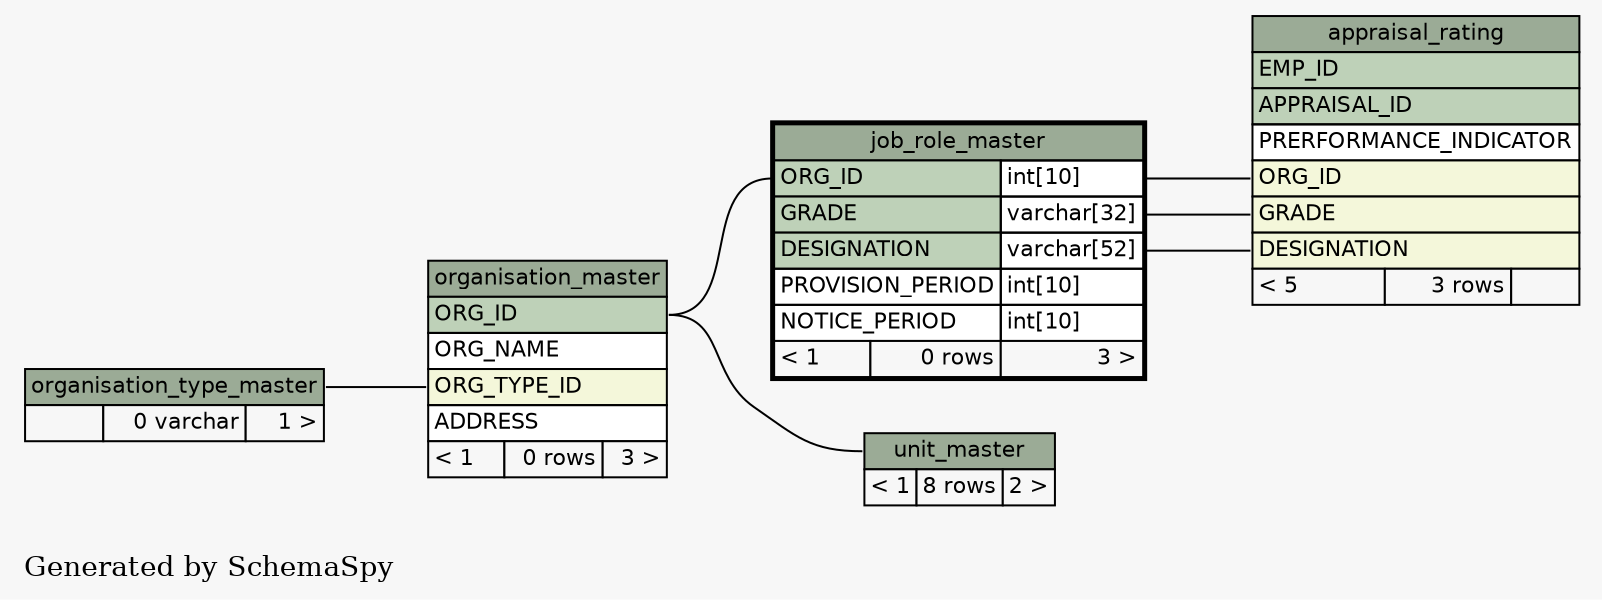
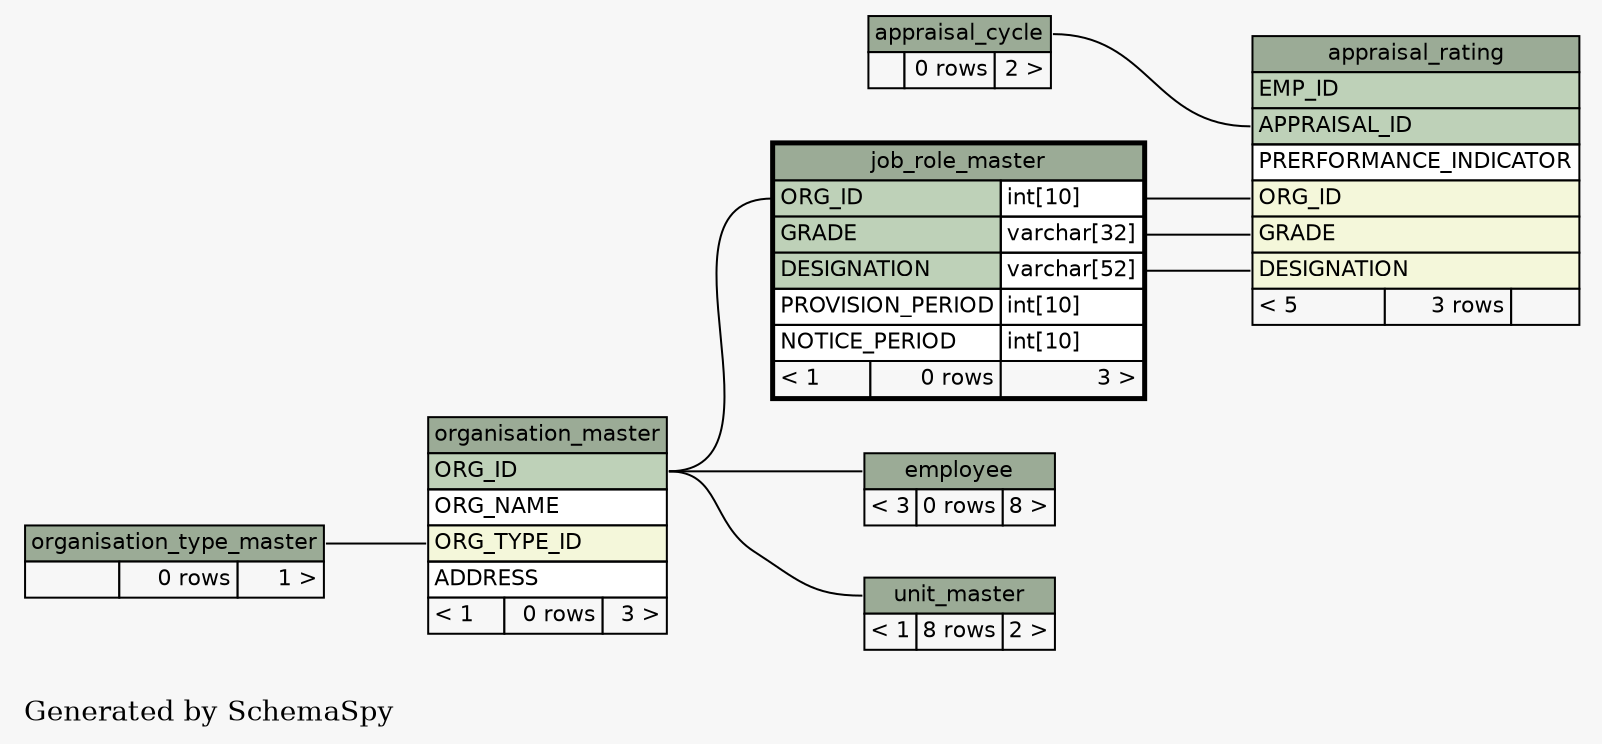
node "appraisal_cycle": added
node "organisation_type_master": text "0 varchar" -> "0 rows"
node "employee": added
